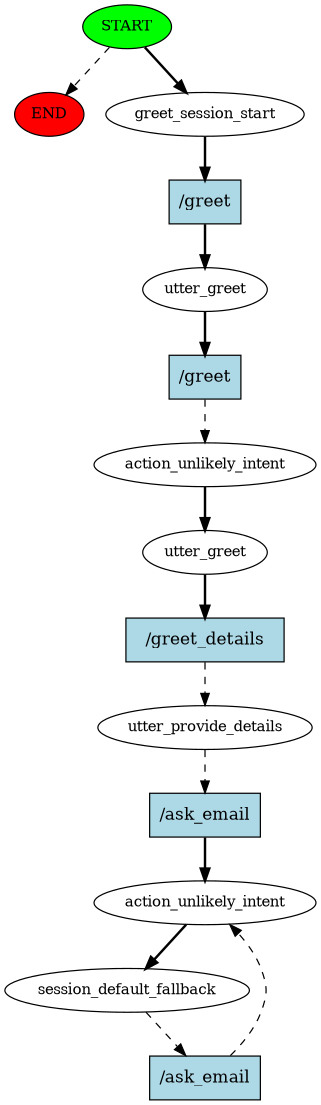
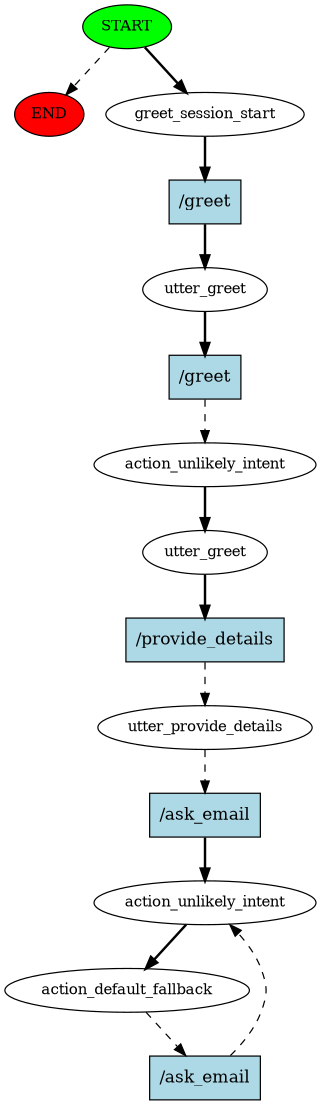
node "/greet_details": label "/greet_details" -> "/provide_details"
node "session_default_fallback": label "session_default_fallback" -> "action_default_fallback"
